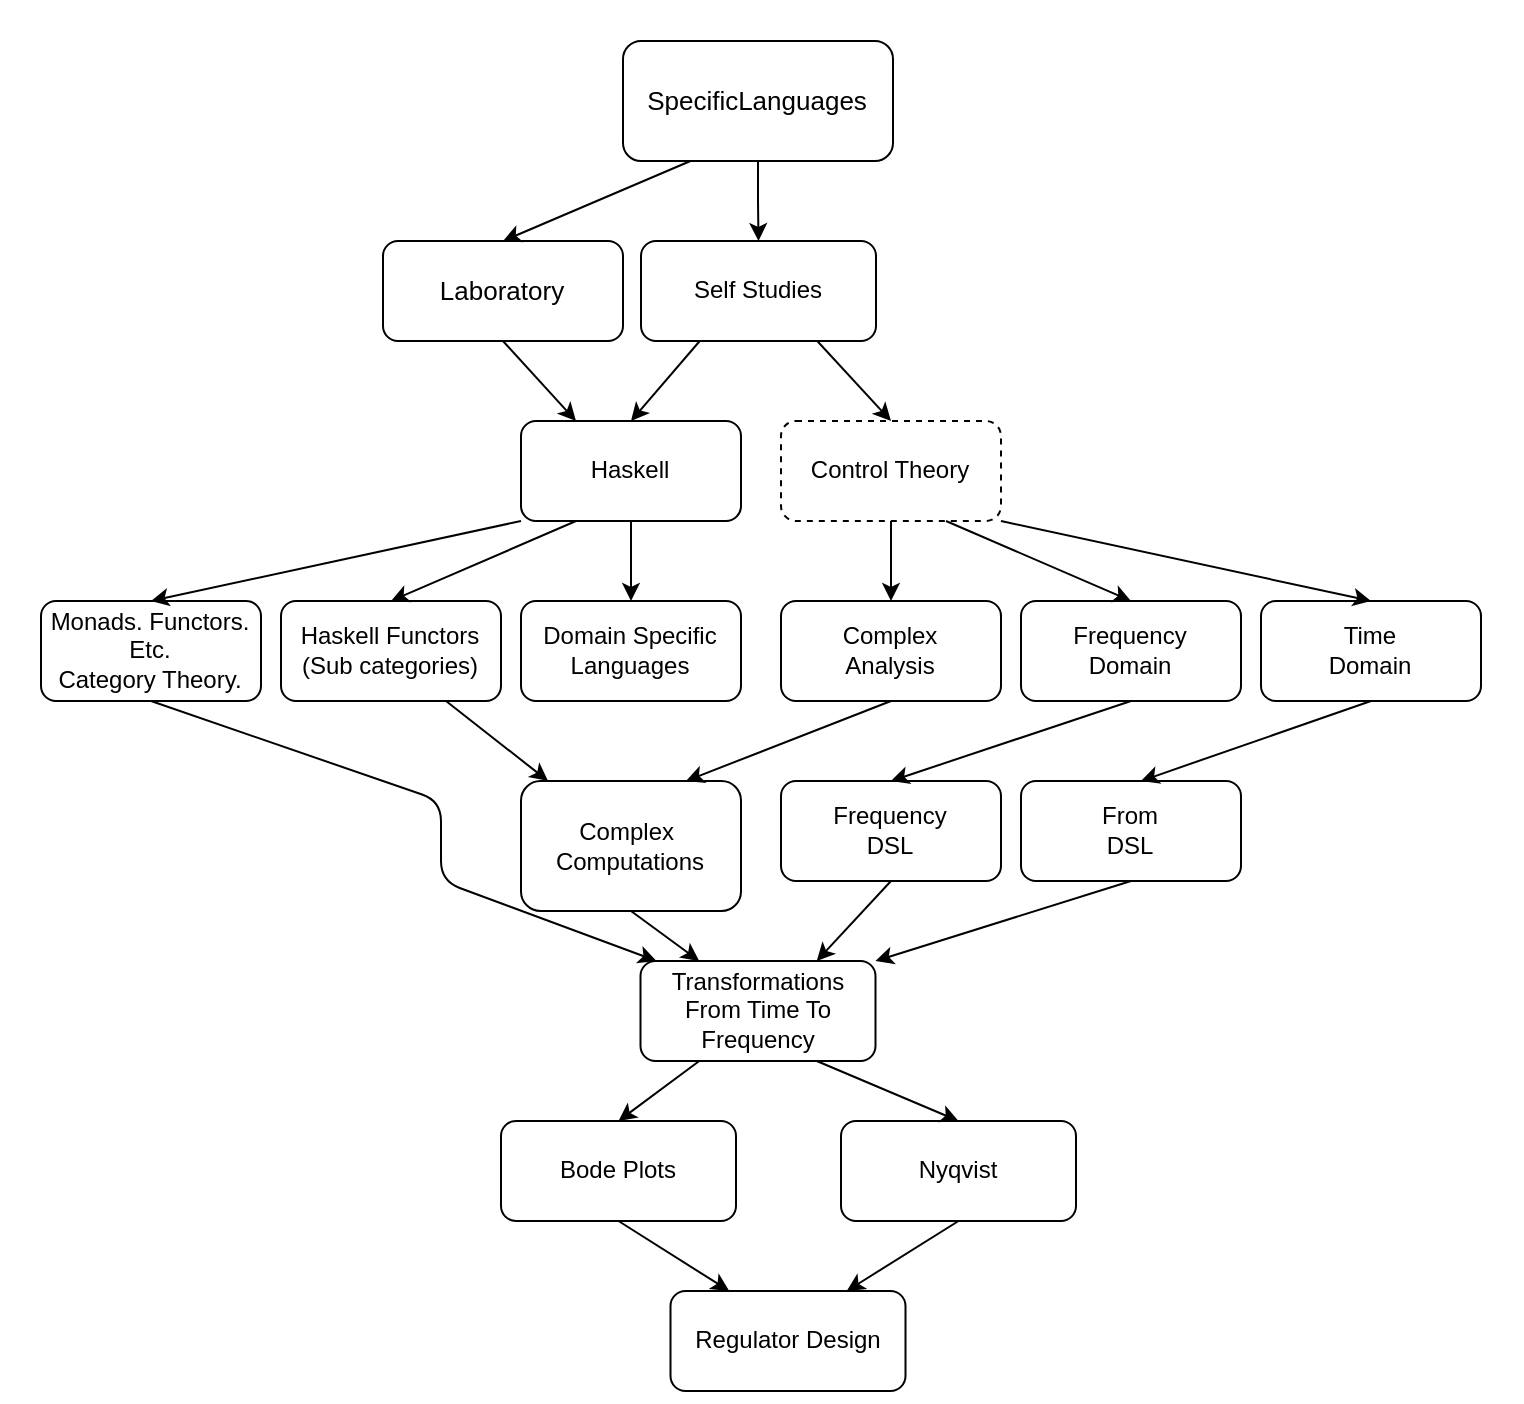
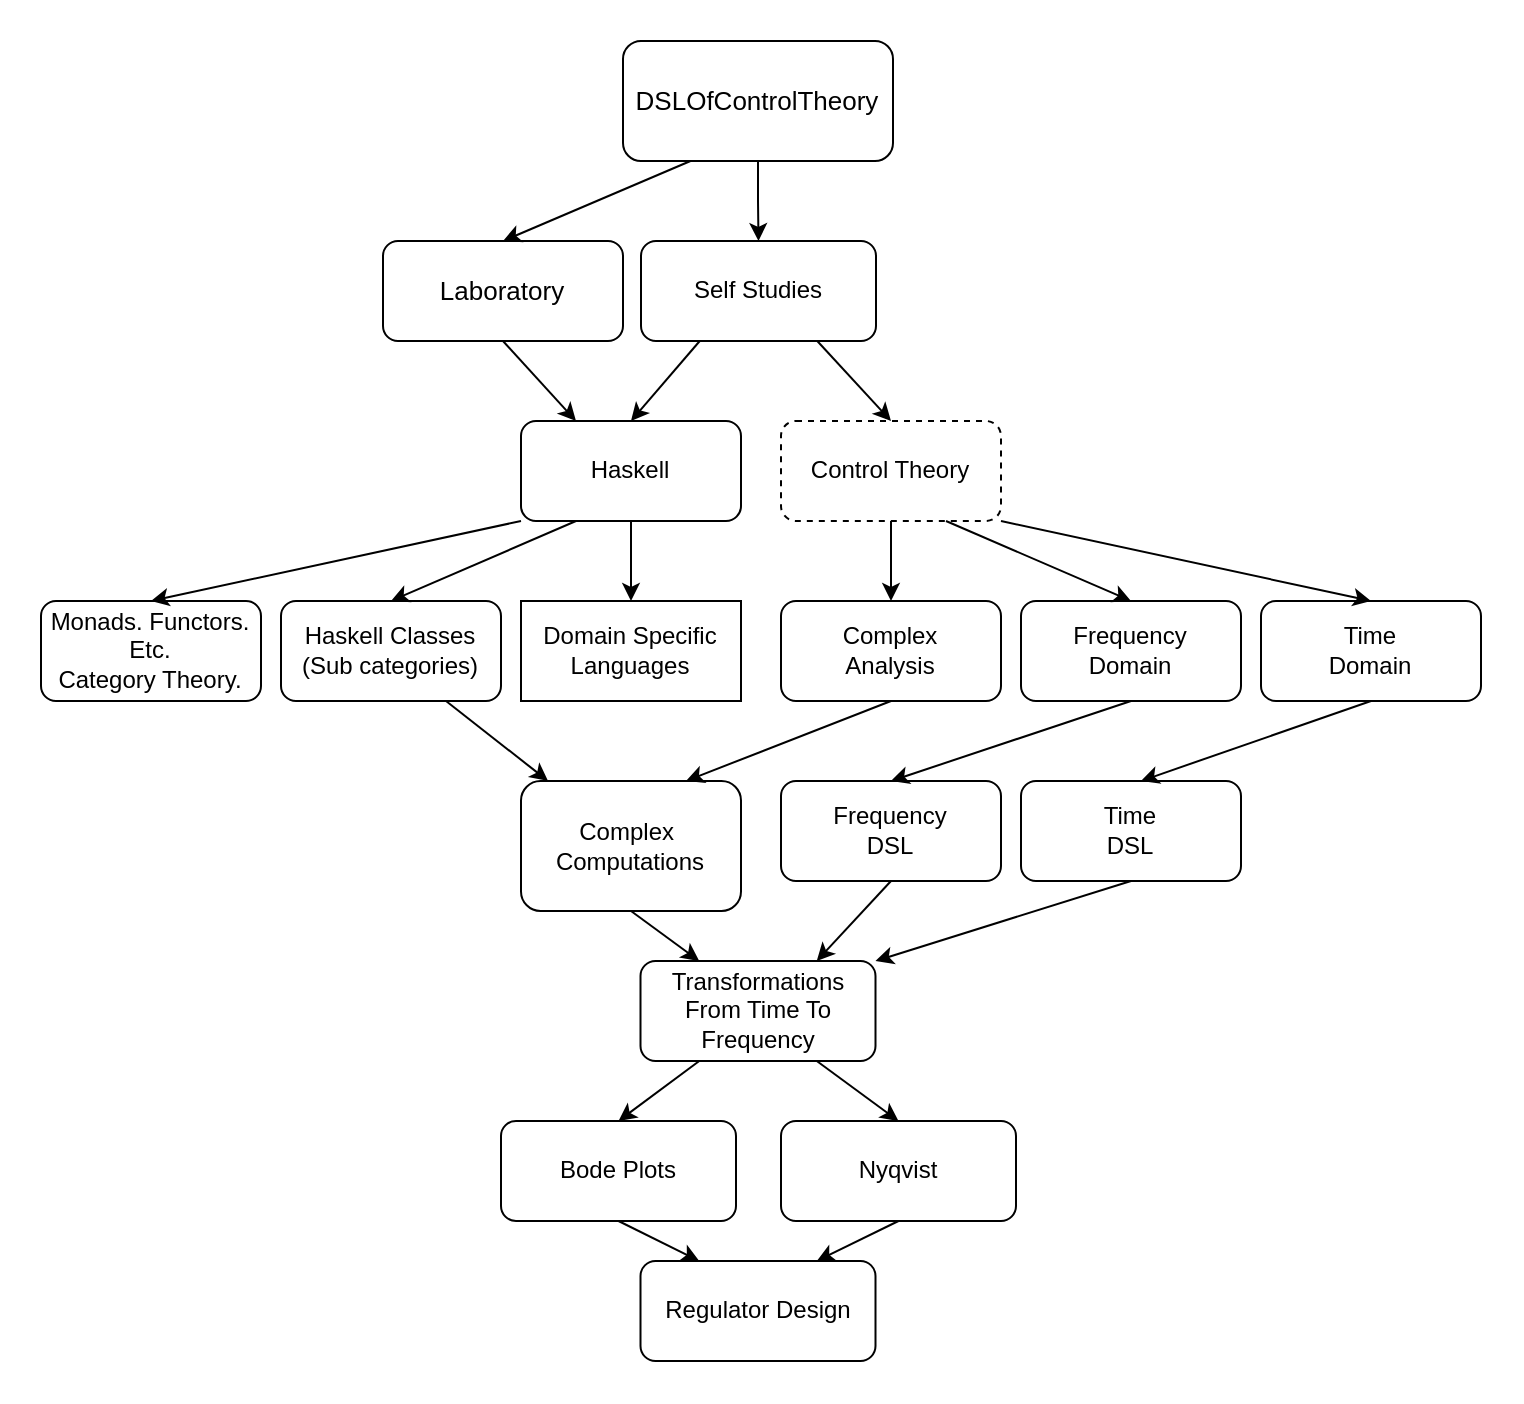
node "SpecificLanguages": label "SpecificLanguages" -> "DSLOfControlTheory"
node "Haskell Functors (Sub categories)": label "Haskell Functors (Sub categories)" -> "Haskell Classes (Sub categories)"
node "Domain SpecificLanguages": shape rounded rectangle -> rectangle
edge "Monads. Functors. Etc. Category Theory." -> "Transformations From Time To Frequency": removed
node "FromDSL": label "FromDSL" -> "TimeDSL"
node "Nyqvist": moved (959, 1171) -> (899, 1171)
node "Regulator Design": moved (788, 1341) -> (758, 1311)
